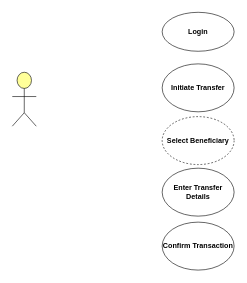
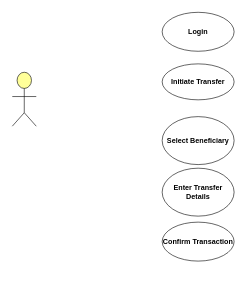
node "Initiate Transfer": size 72x48 -> 72x36
node "Select Beneficiary": style dashed -> solid
node "Confirm Transaction": size 72x48 -> 72x39
